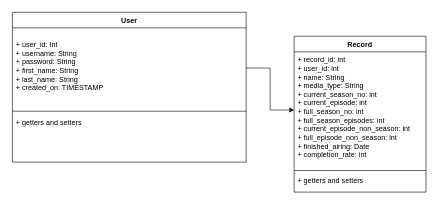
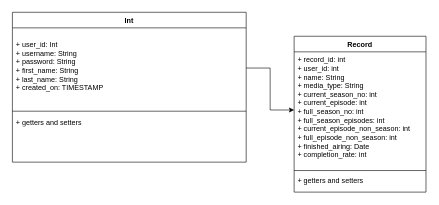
node "User": label "User" -> "Int"
